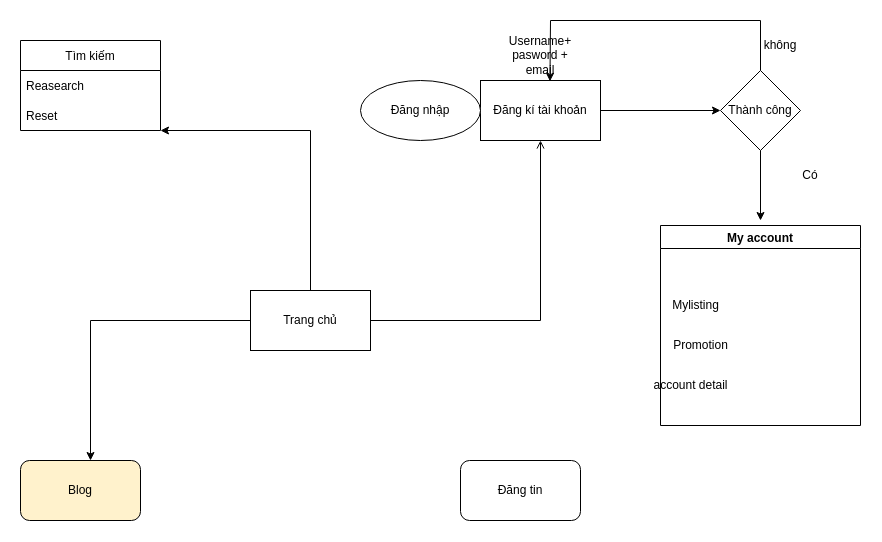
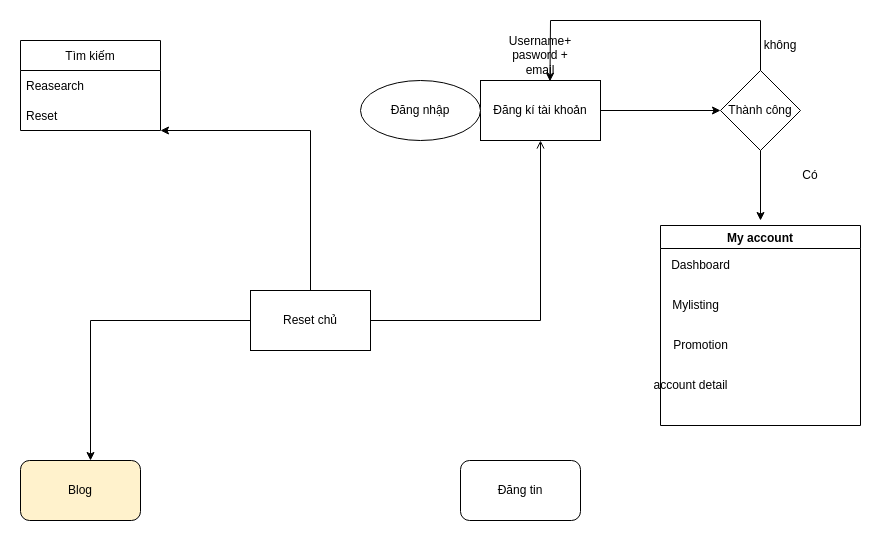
node "Dashboard": added
node "Trang chủ": label "Trang chủ" -> "Reset chủ"
